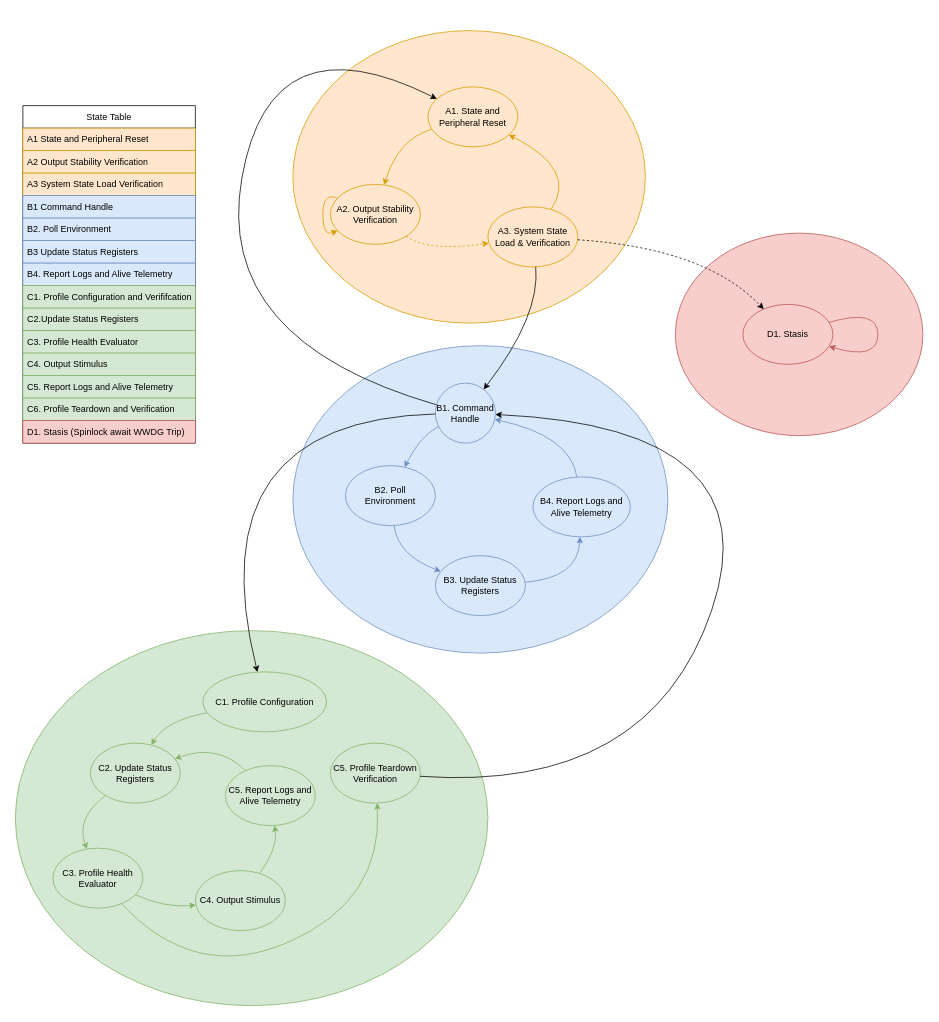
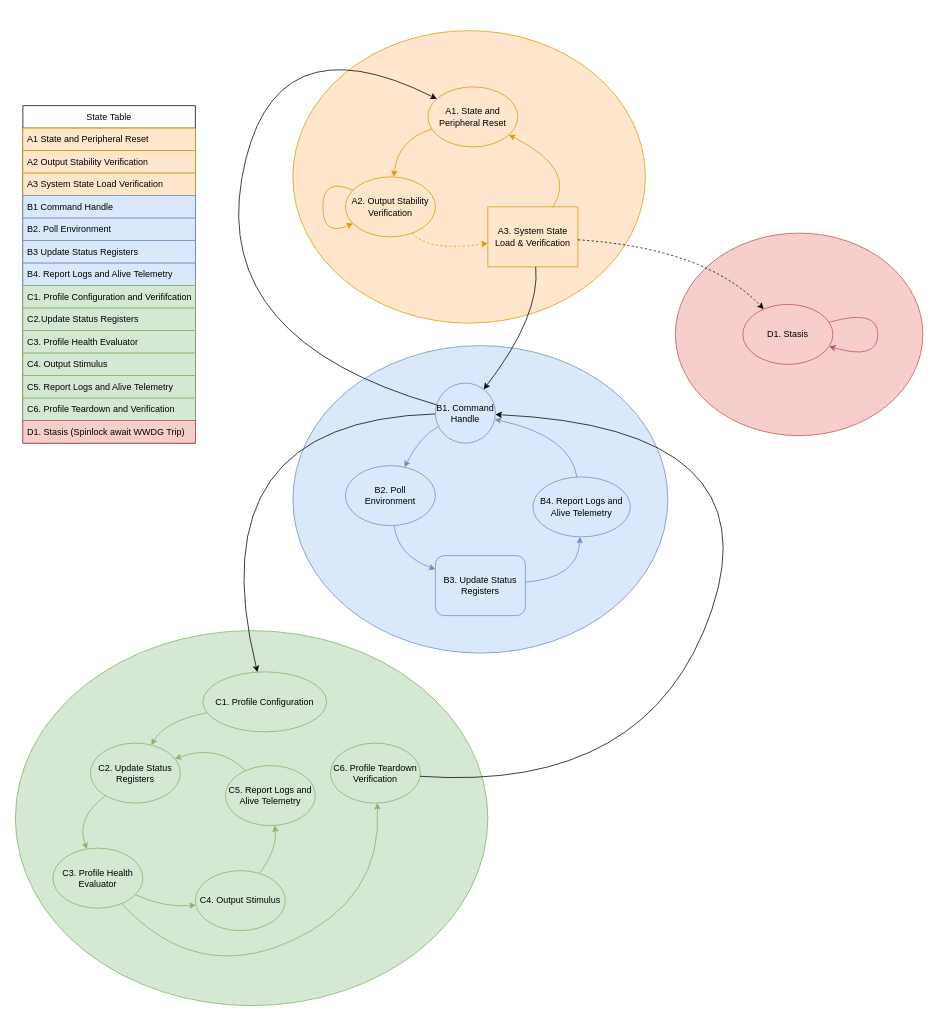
node "A2. Output Stability Verification": moved (375, 214) -> (390, 207)
node "A3. System State Load & Verification": shape ellipse -> rectangle
node "B3. Update Status Registers": shape ellipse -> rounded rectangle
node "C5. Profile Teardown Verification": label "C5. Profile Teardown Verification" -> "C6. Profile Teardown Verification"
